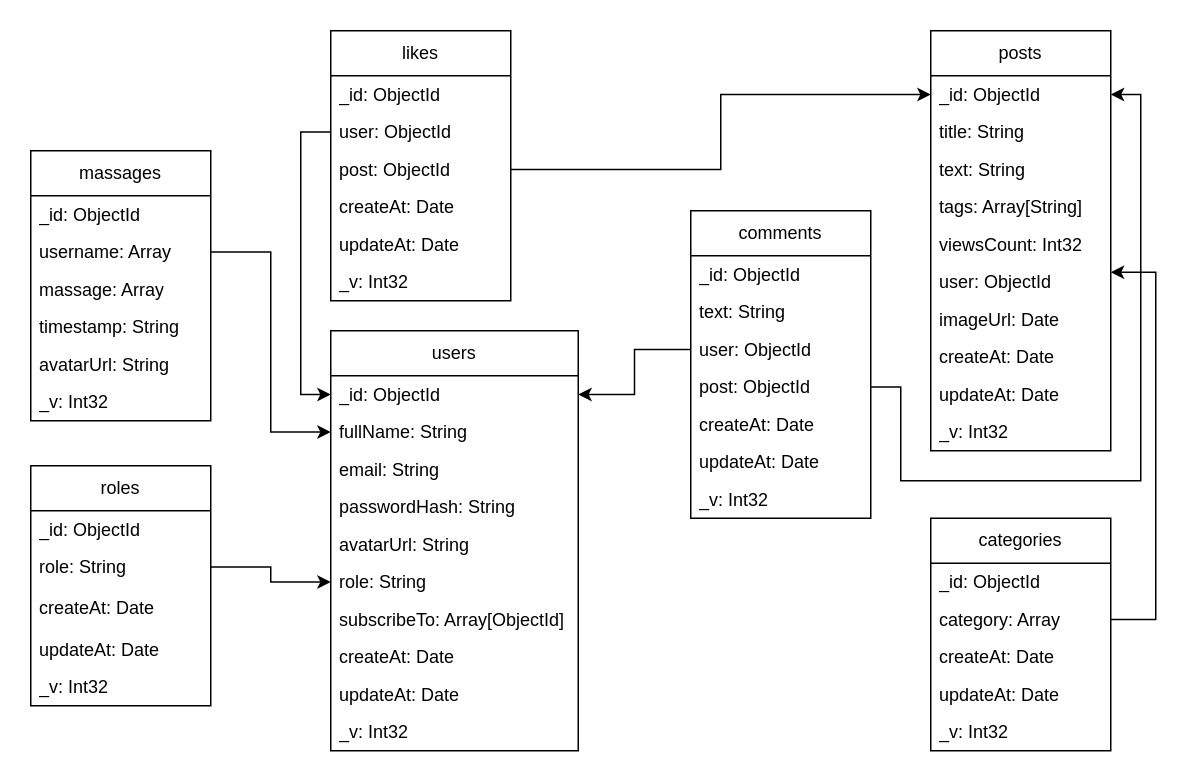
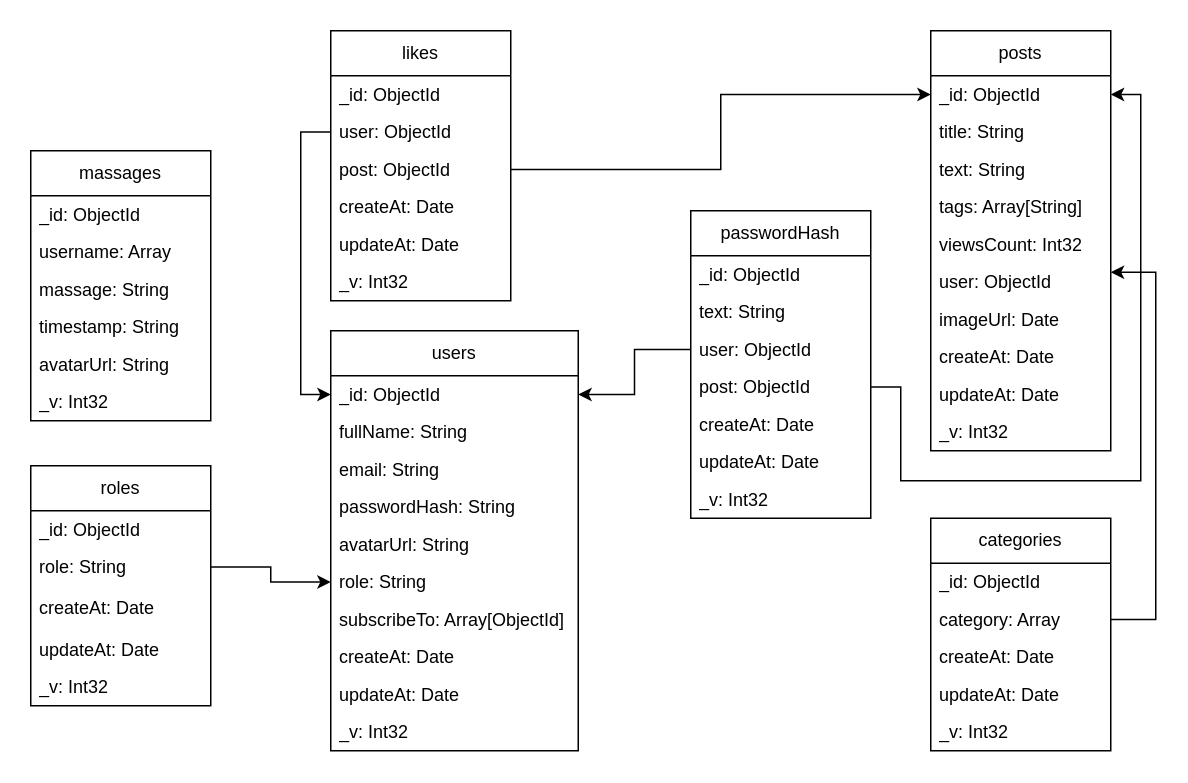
node "comments": label "comments" -> "passwordHash"
node "massage: Array": label "massage: Array" -> "massage: String"
edge "username: Array" -> "fullName: String": removed
